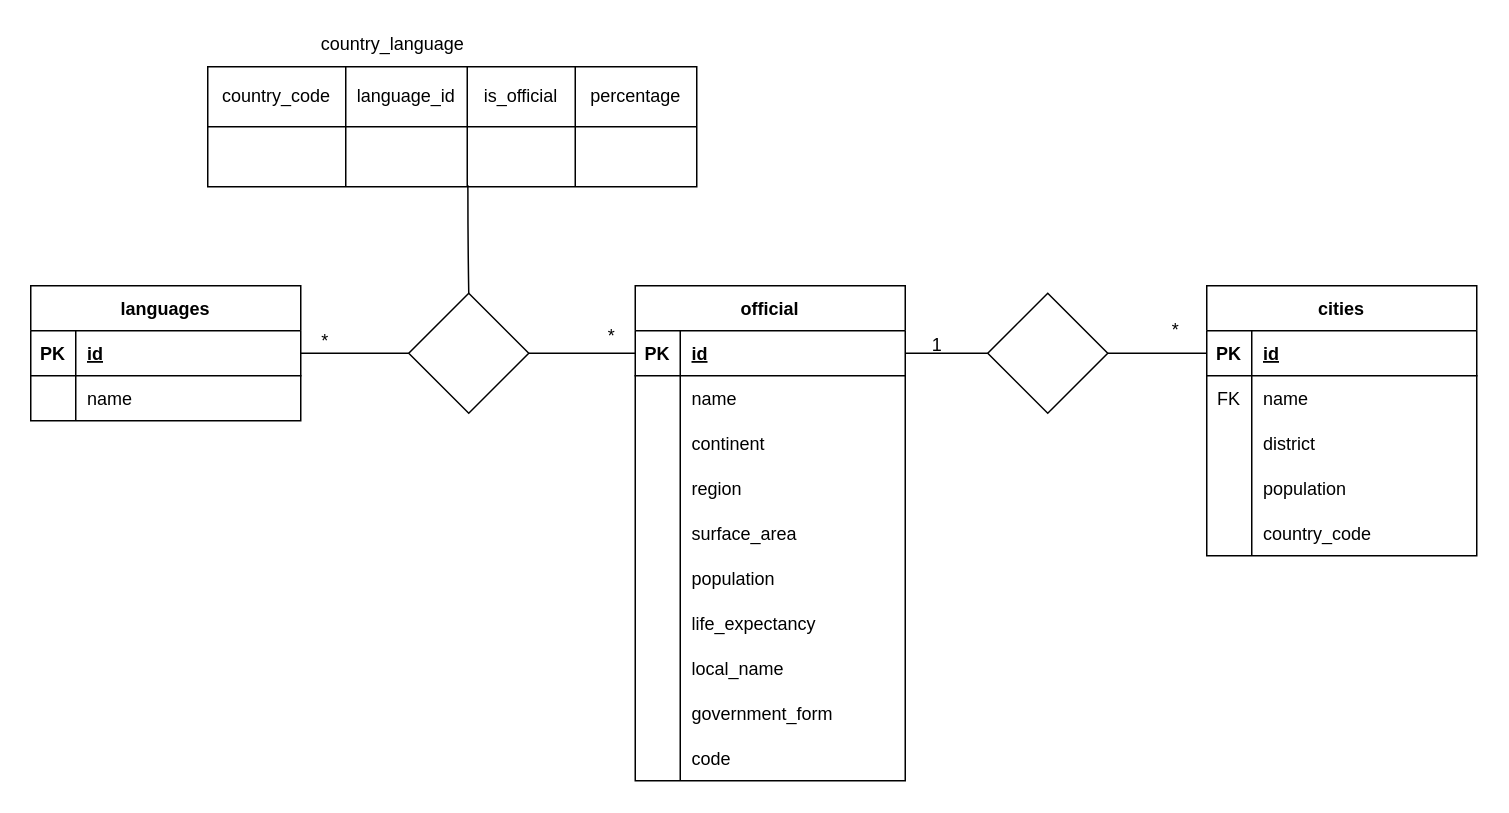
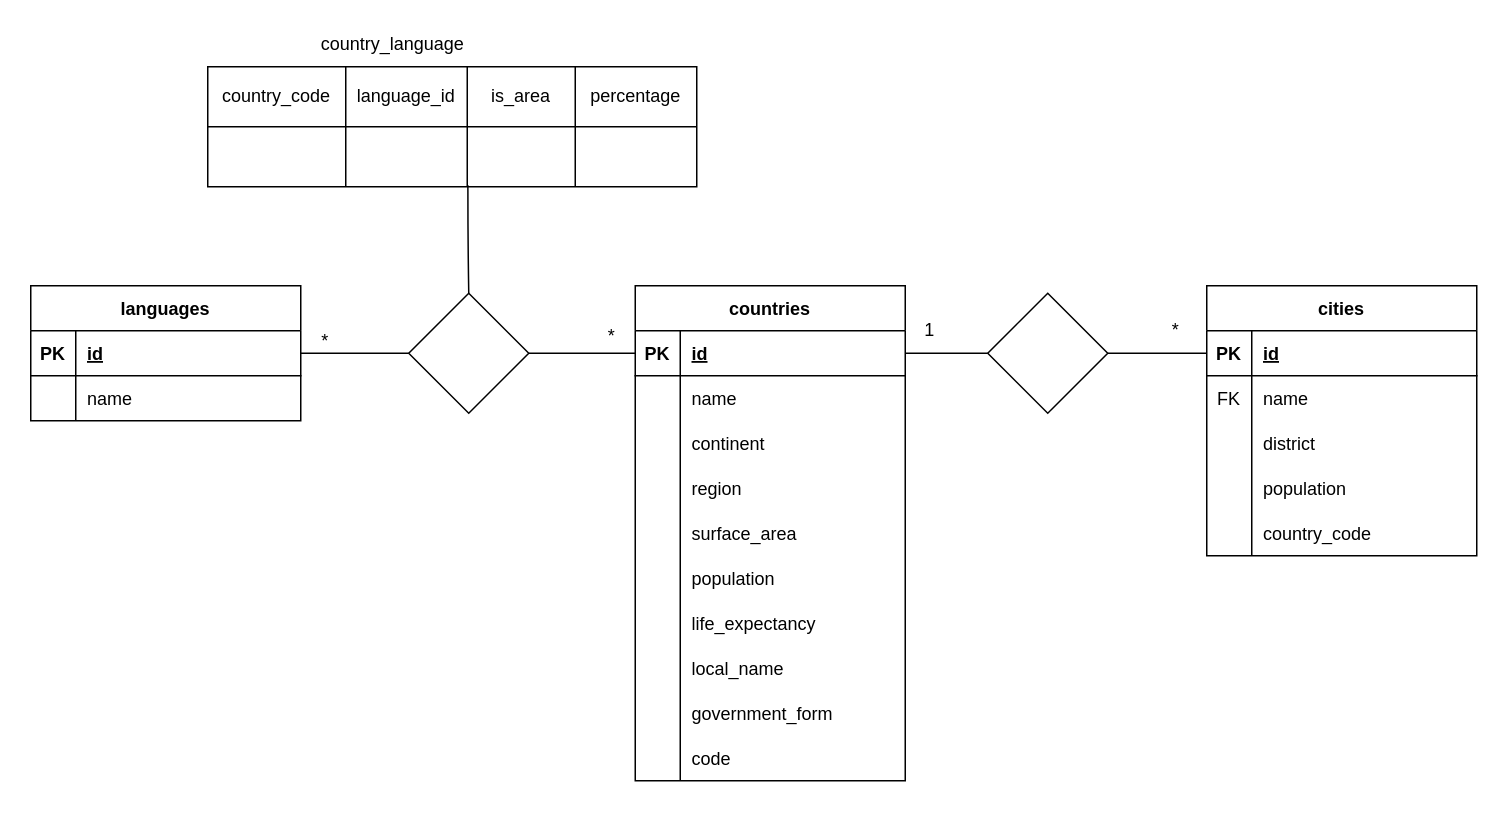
node "is_official": label "is_official" -> "is_area"
node "official": label "official" -> "countries"
node "1": moved (936, 346) -> (929, 331)
